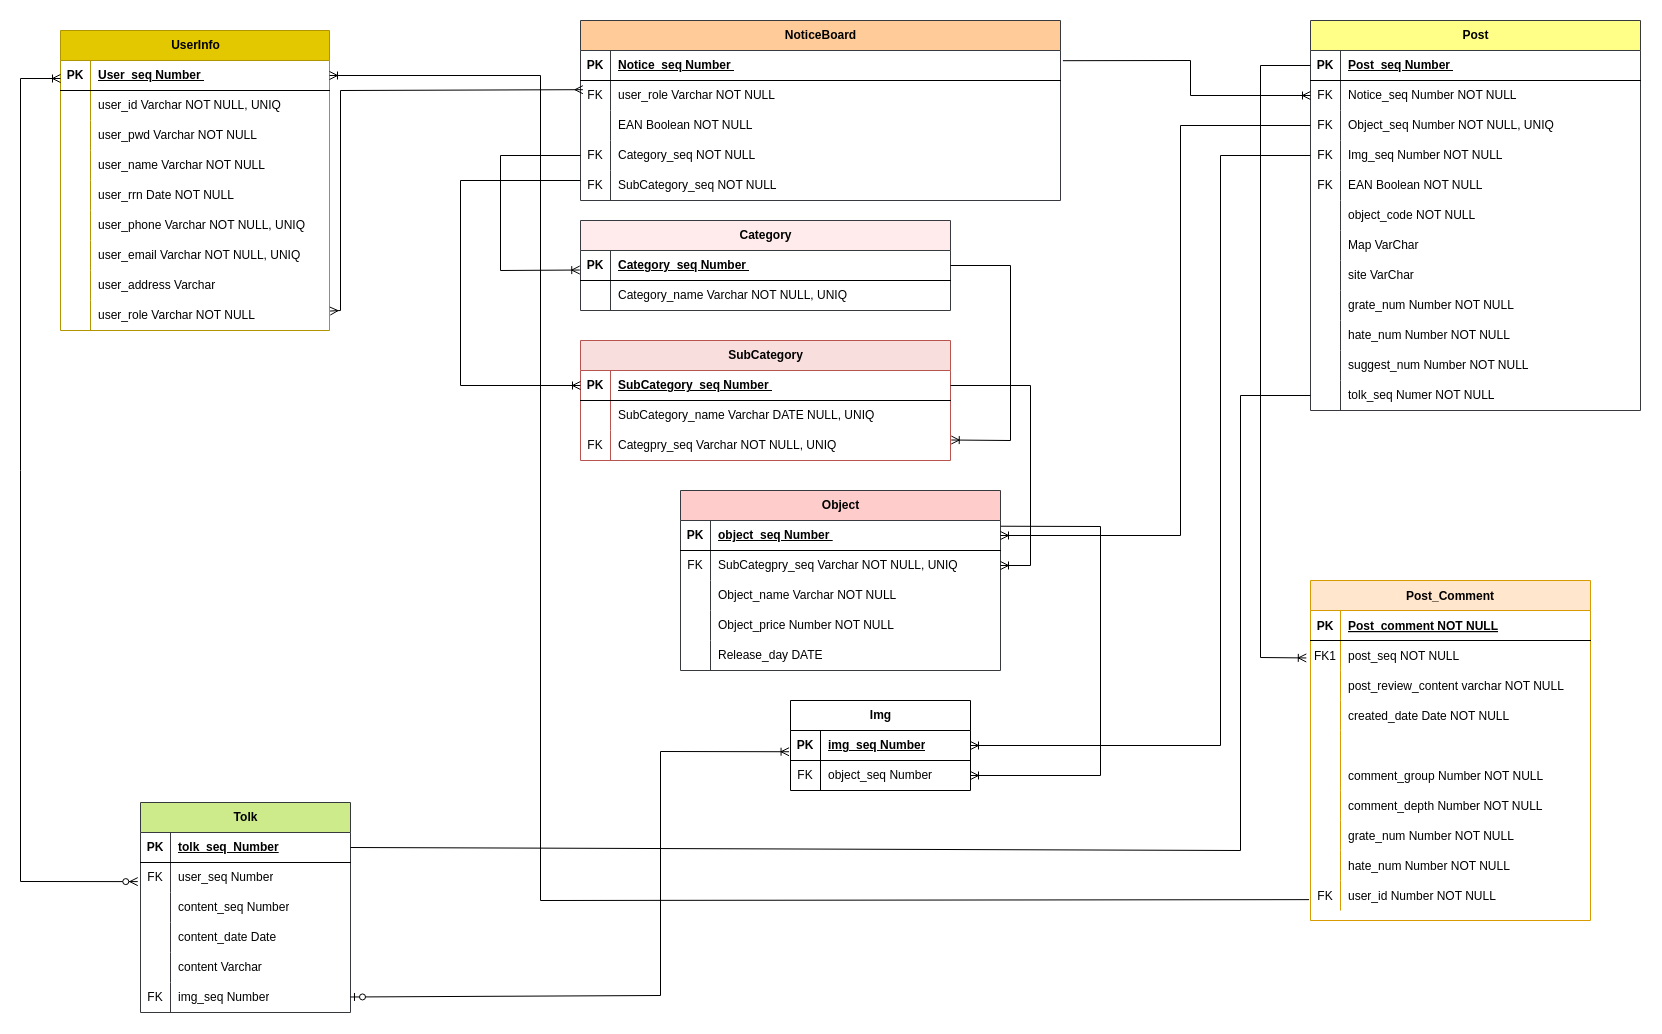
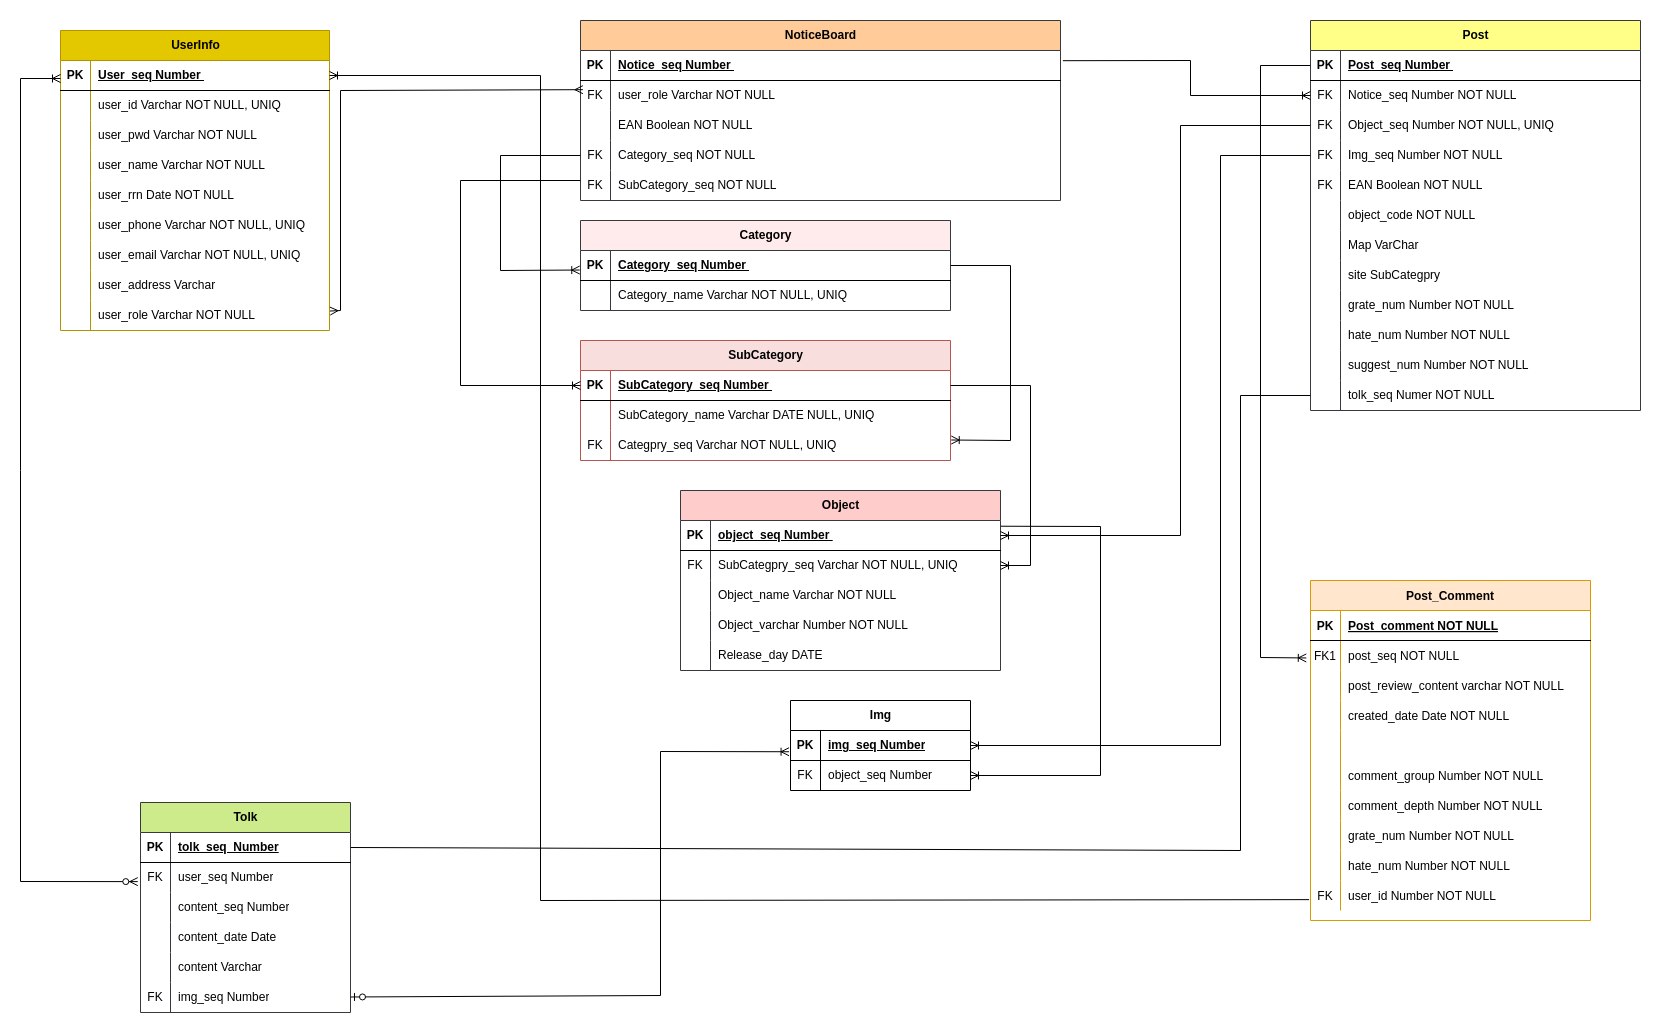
node "site VarChar": label "site VarChar" -> "site SubCategpry"
node "Object_price Number NOT NULL": label "Object_price Number NOT NULL" -> "Object_varchar Number NOT NULL"
